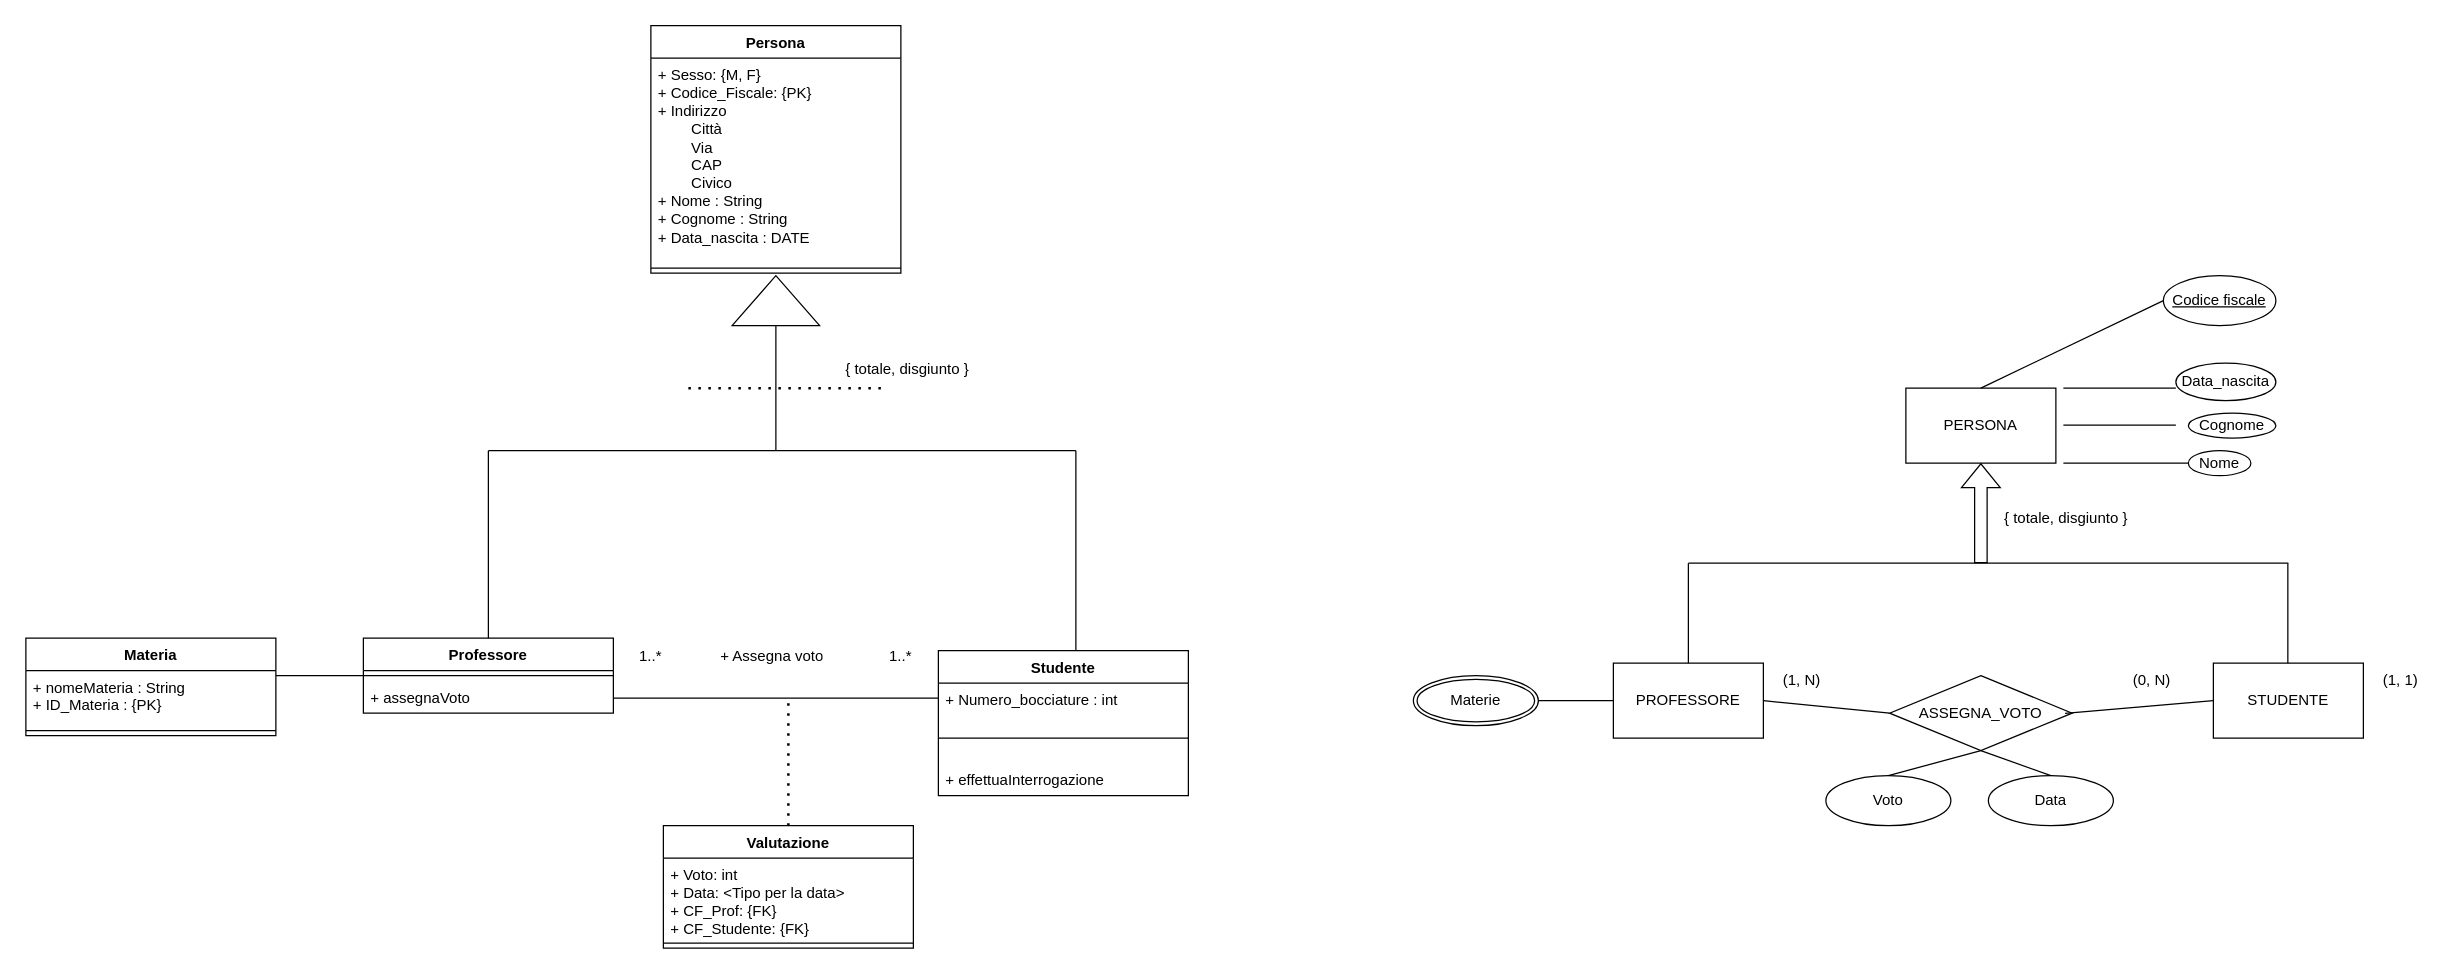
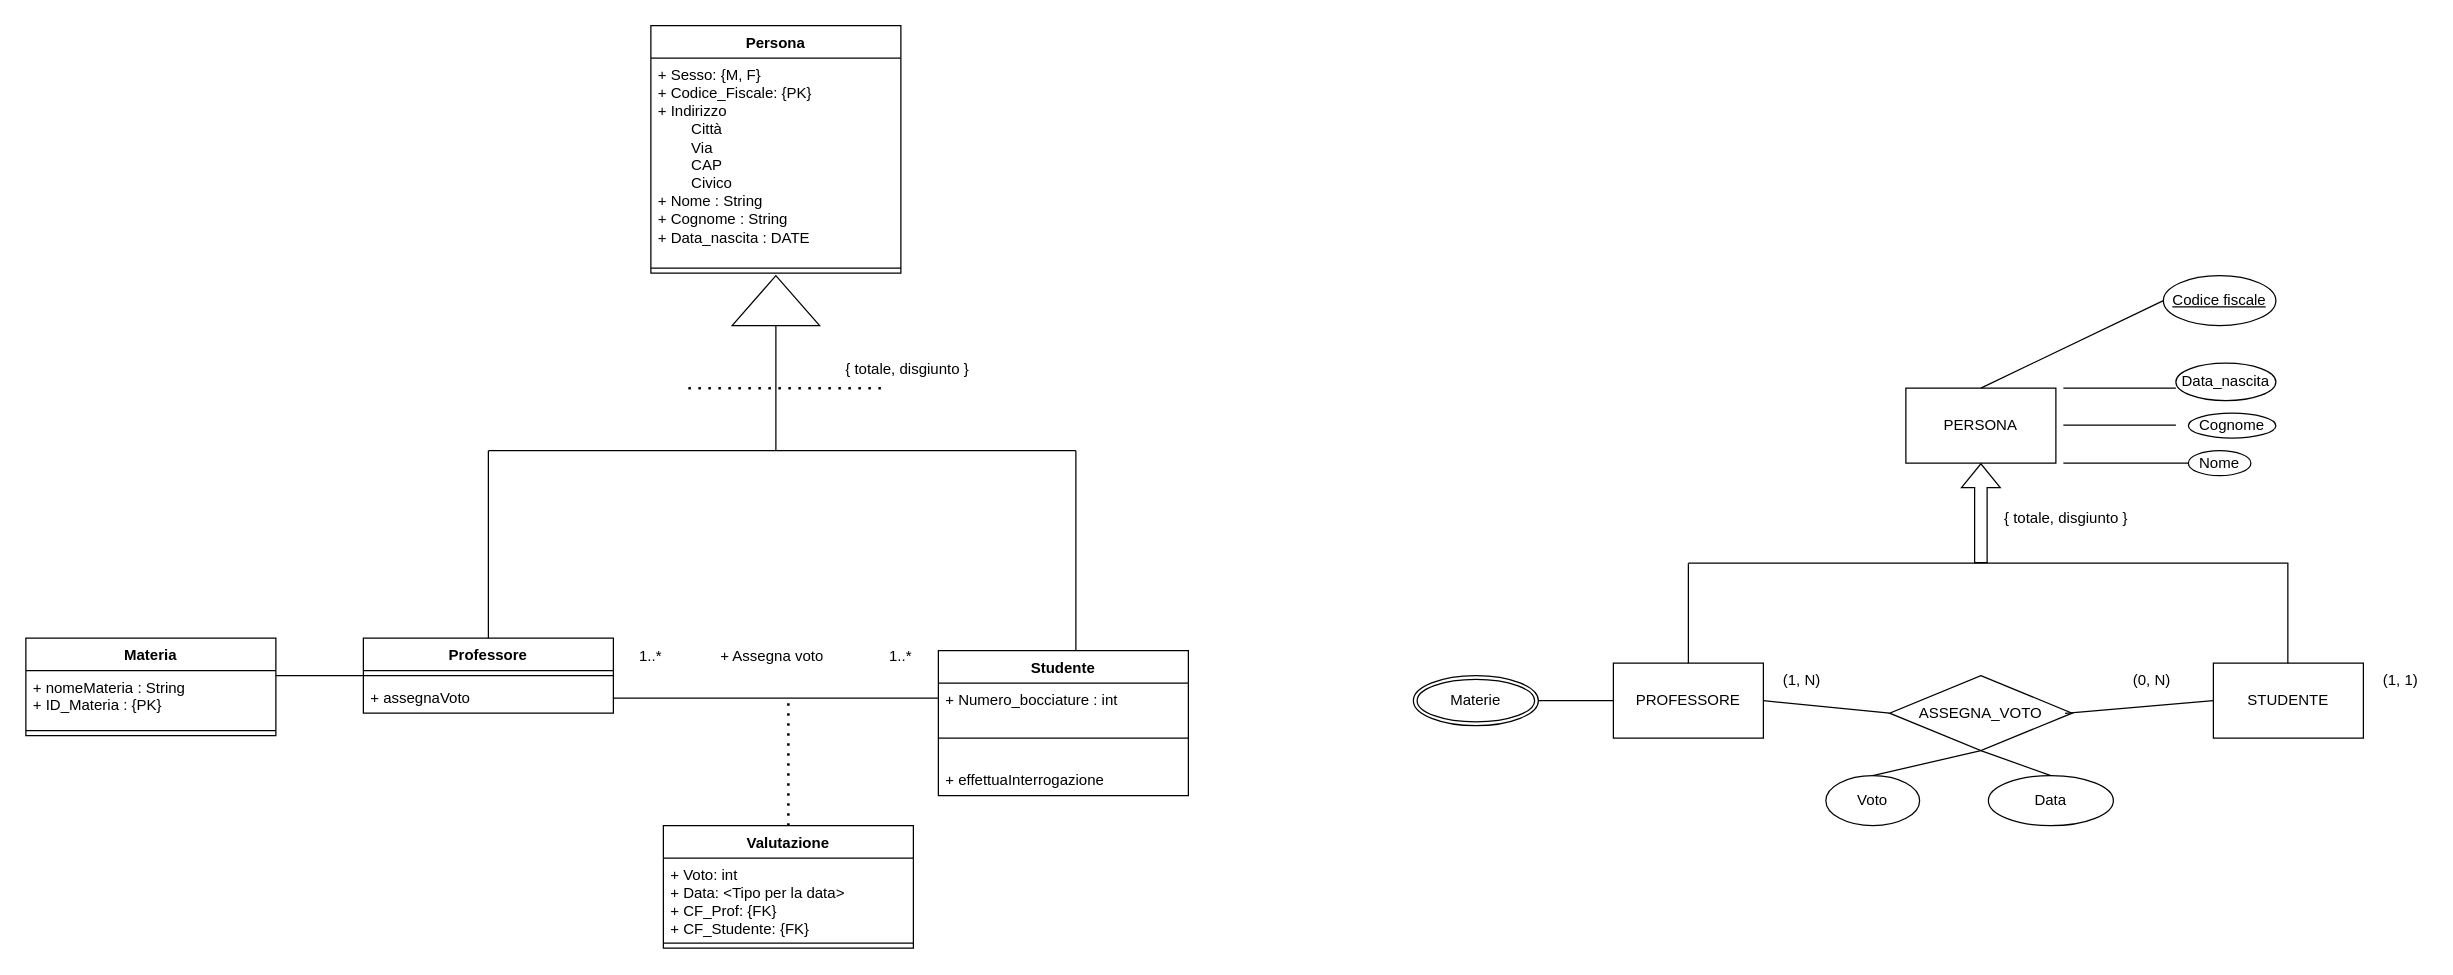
node "Voto": size 125x50 -> 94x50
